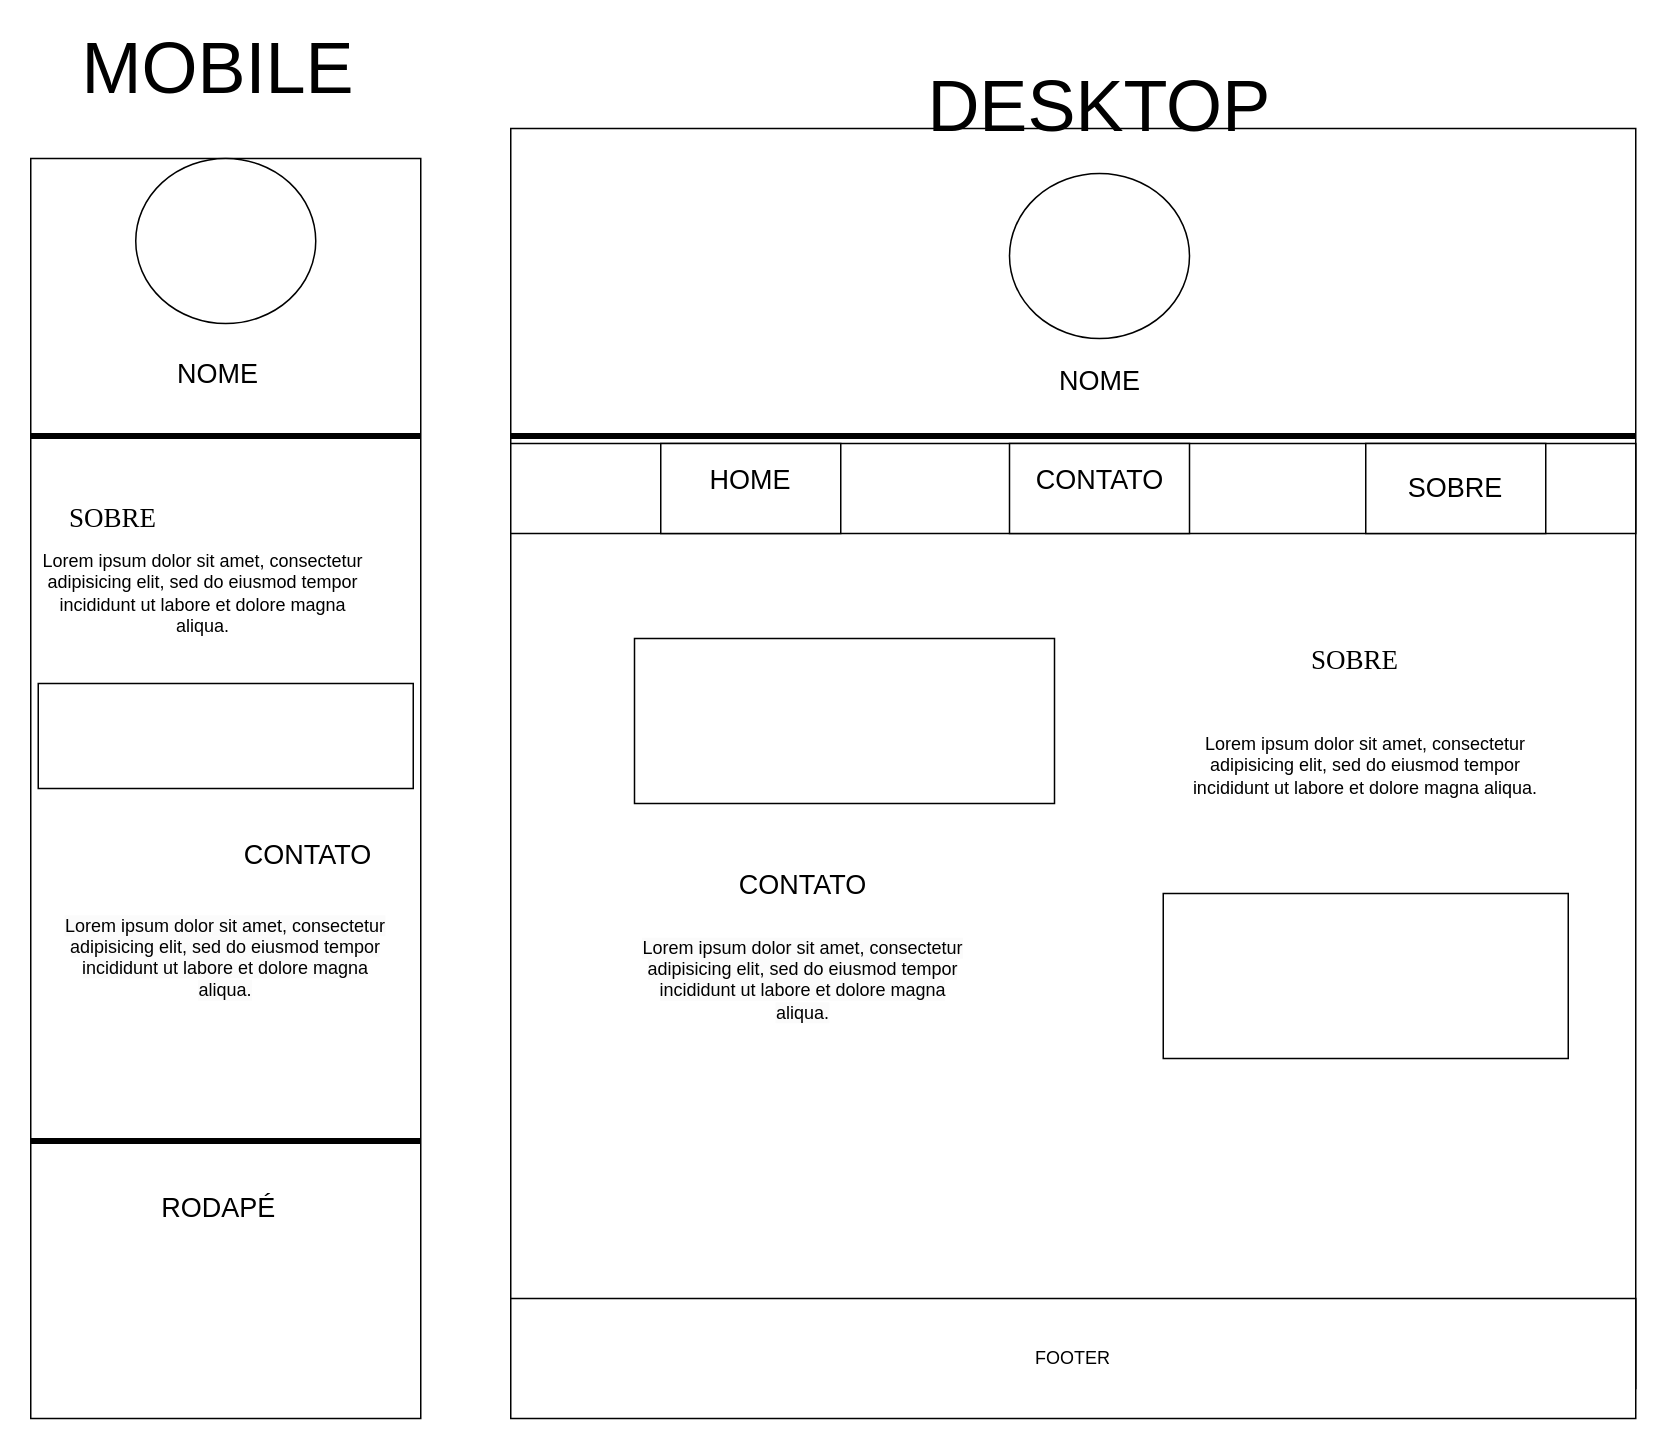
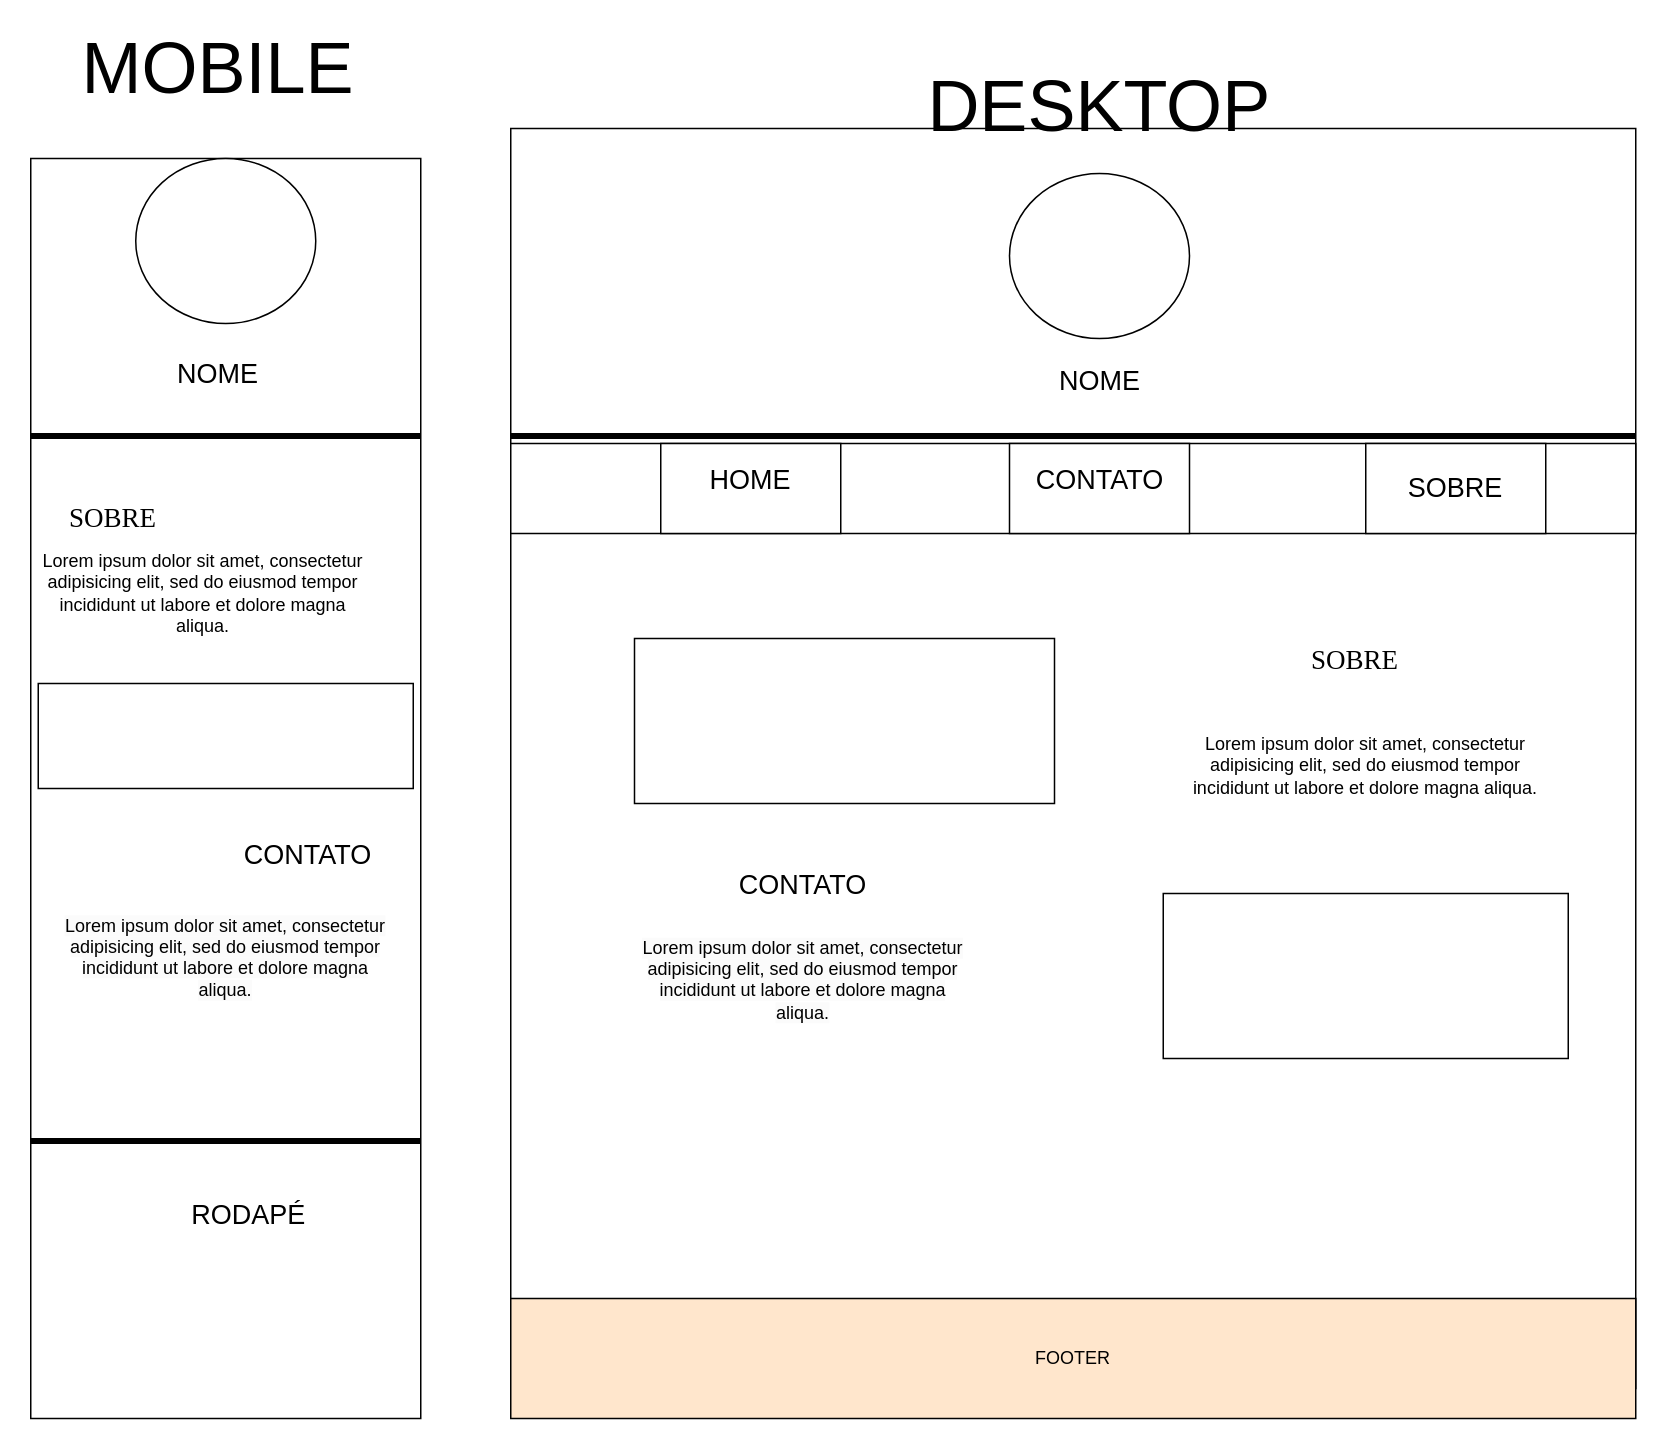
node "RODAPÉ": moved (218, 1208) -> (248, 1216)
node "FOOTER": fillcolor #ffffff -> #ffe6cc
